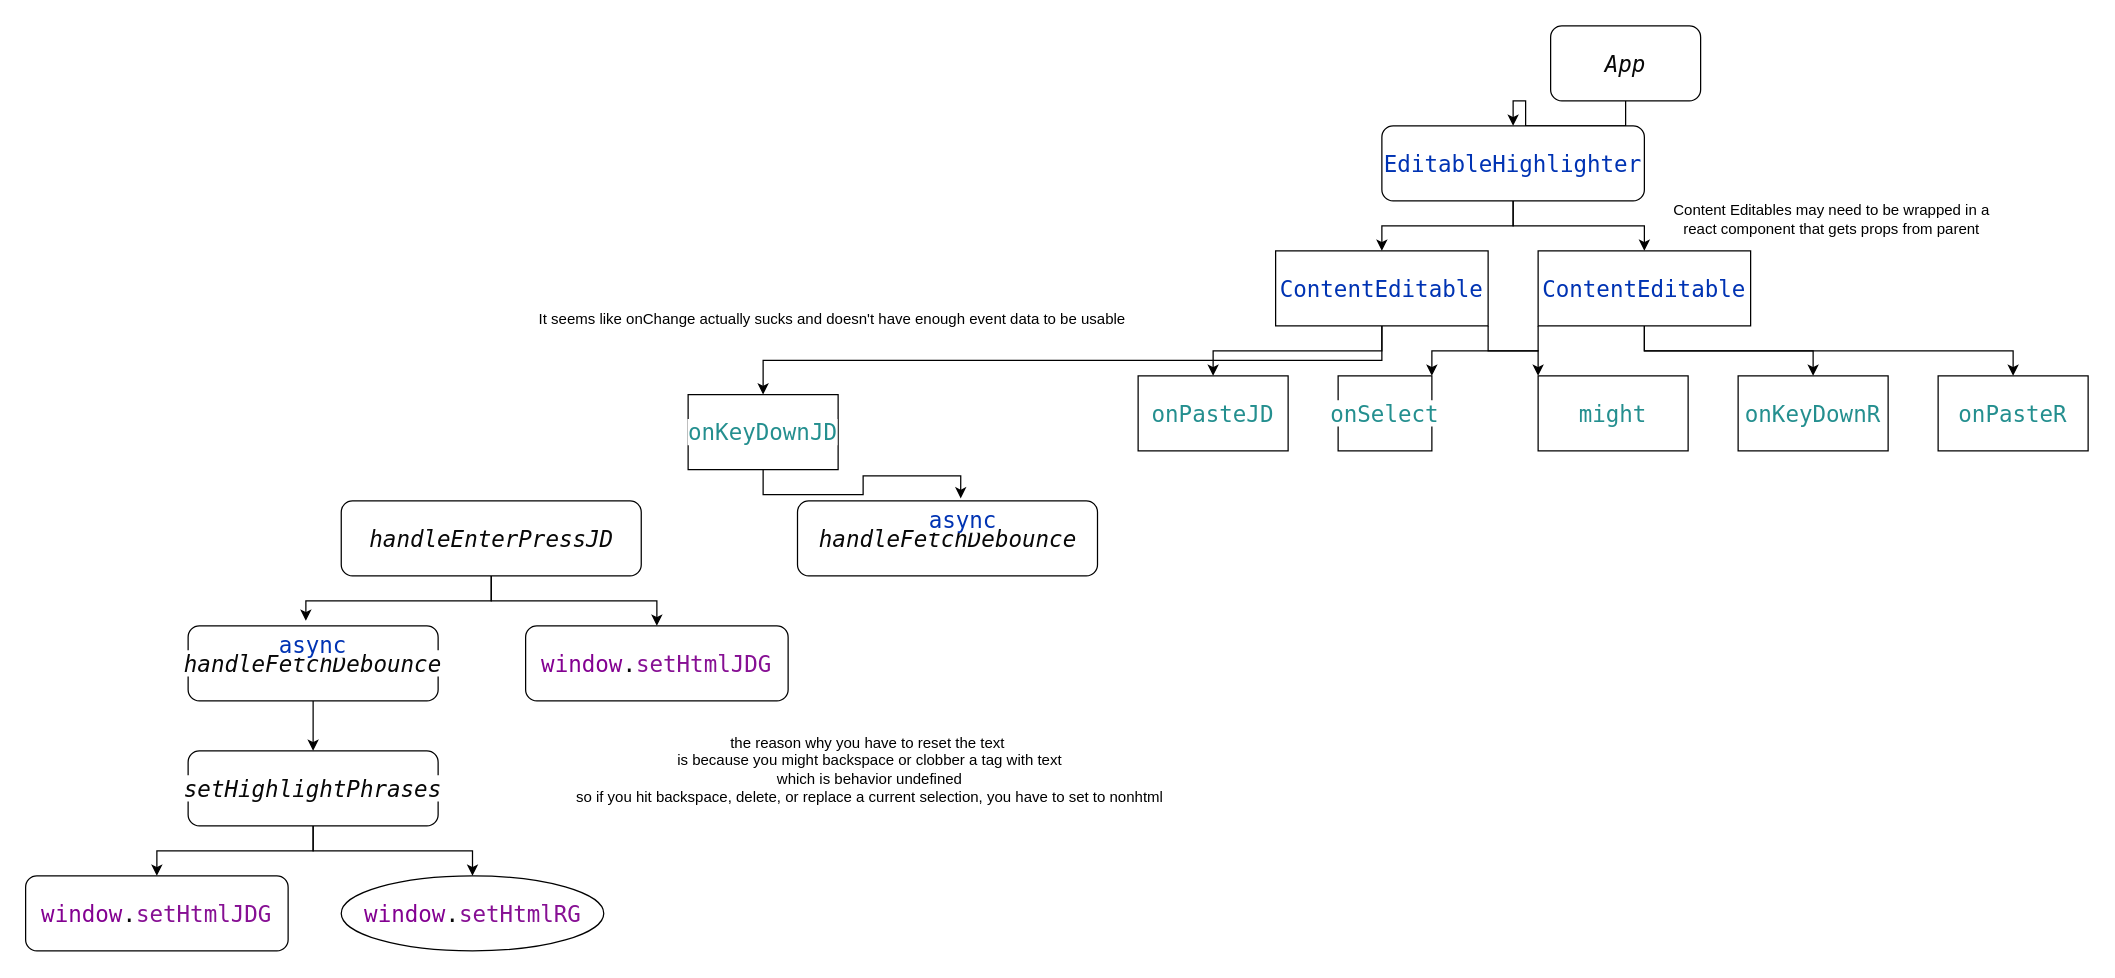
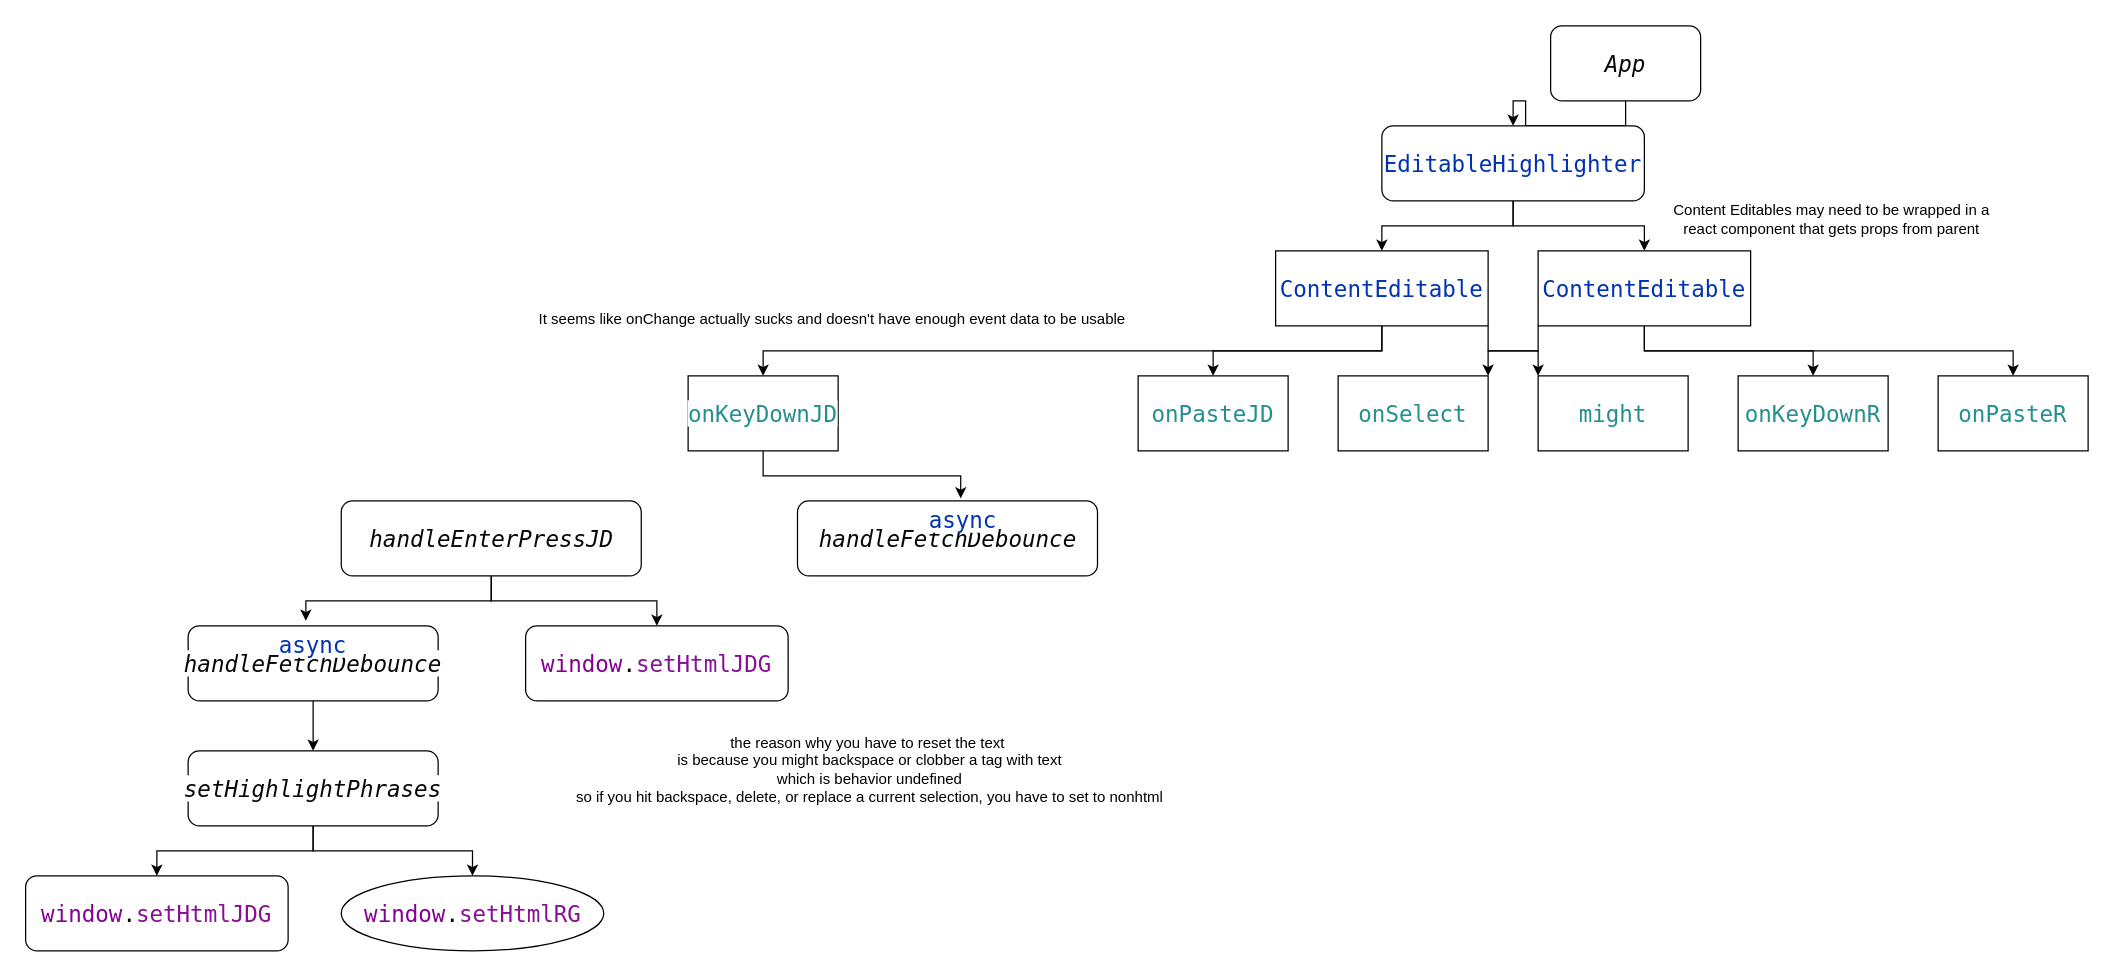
node "onSelect": size 94x75 -> 150x75
node "onKeyDownJD": moved (763, 432) -> (763, 413)
